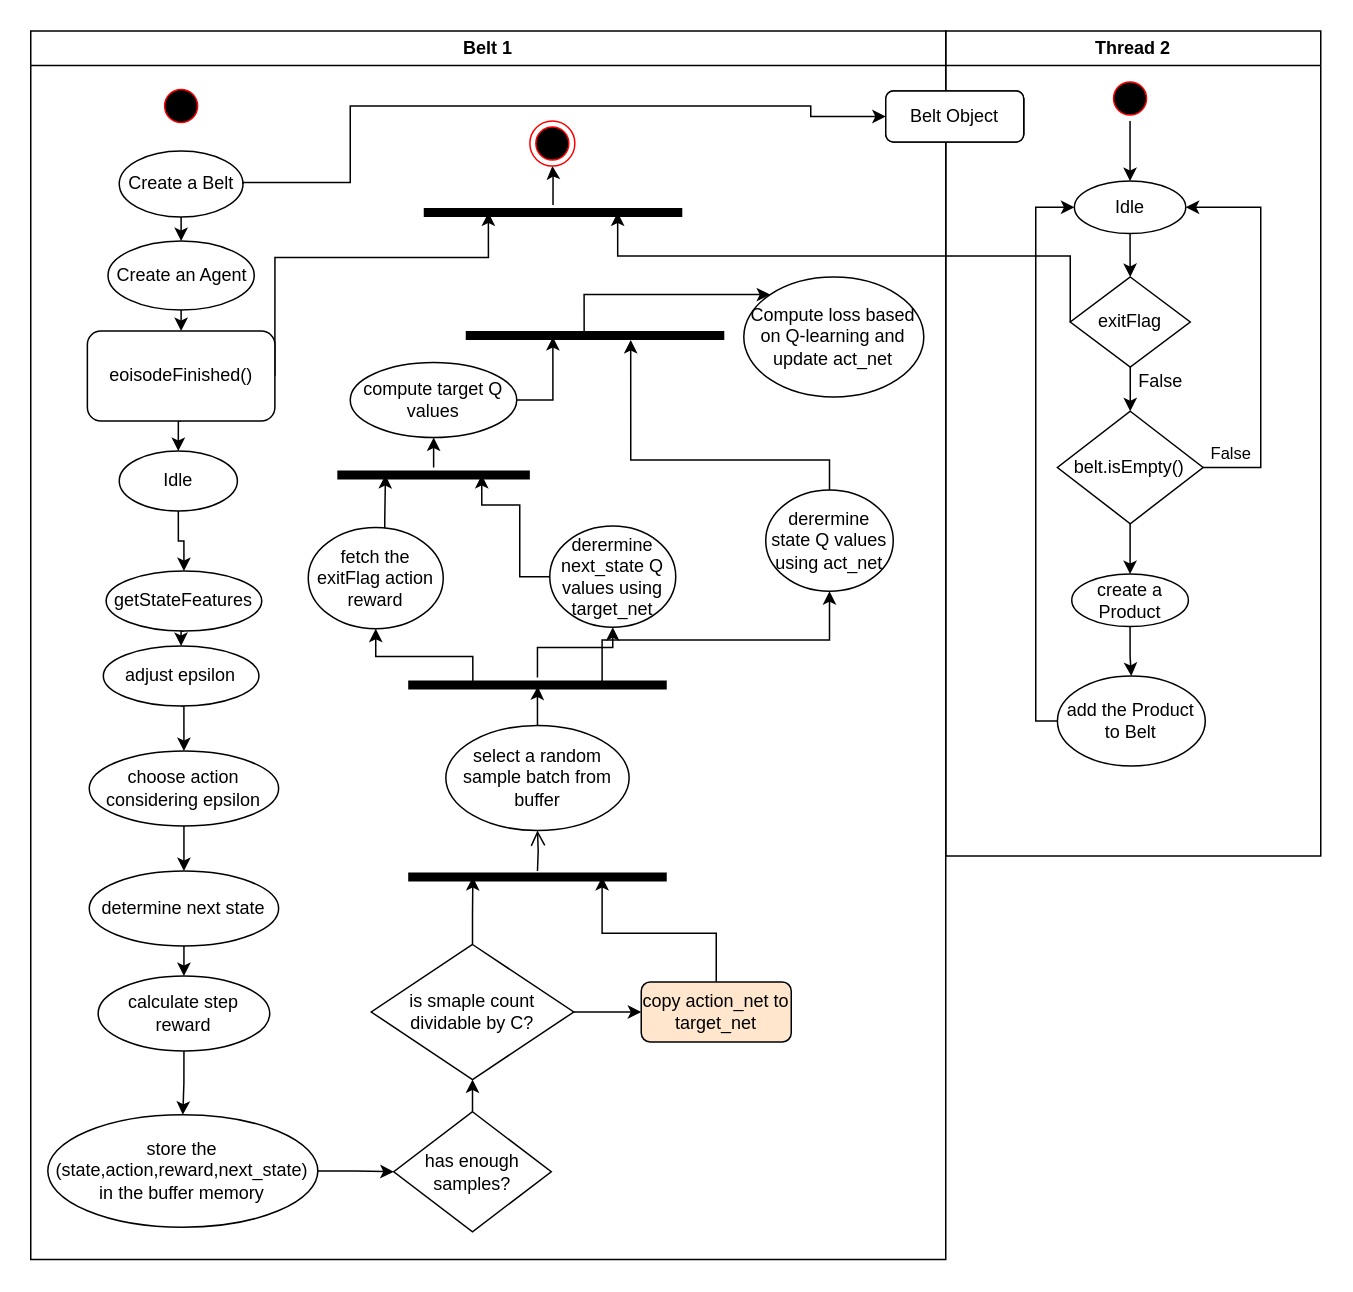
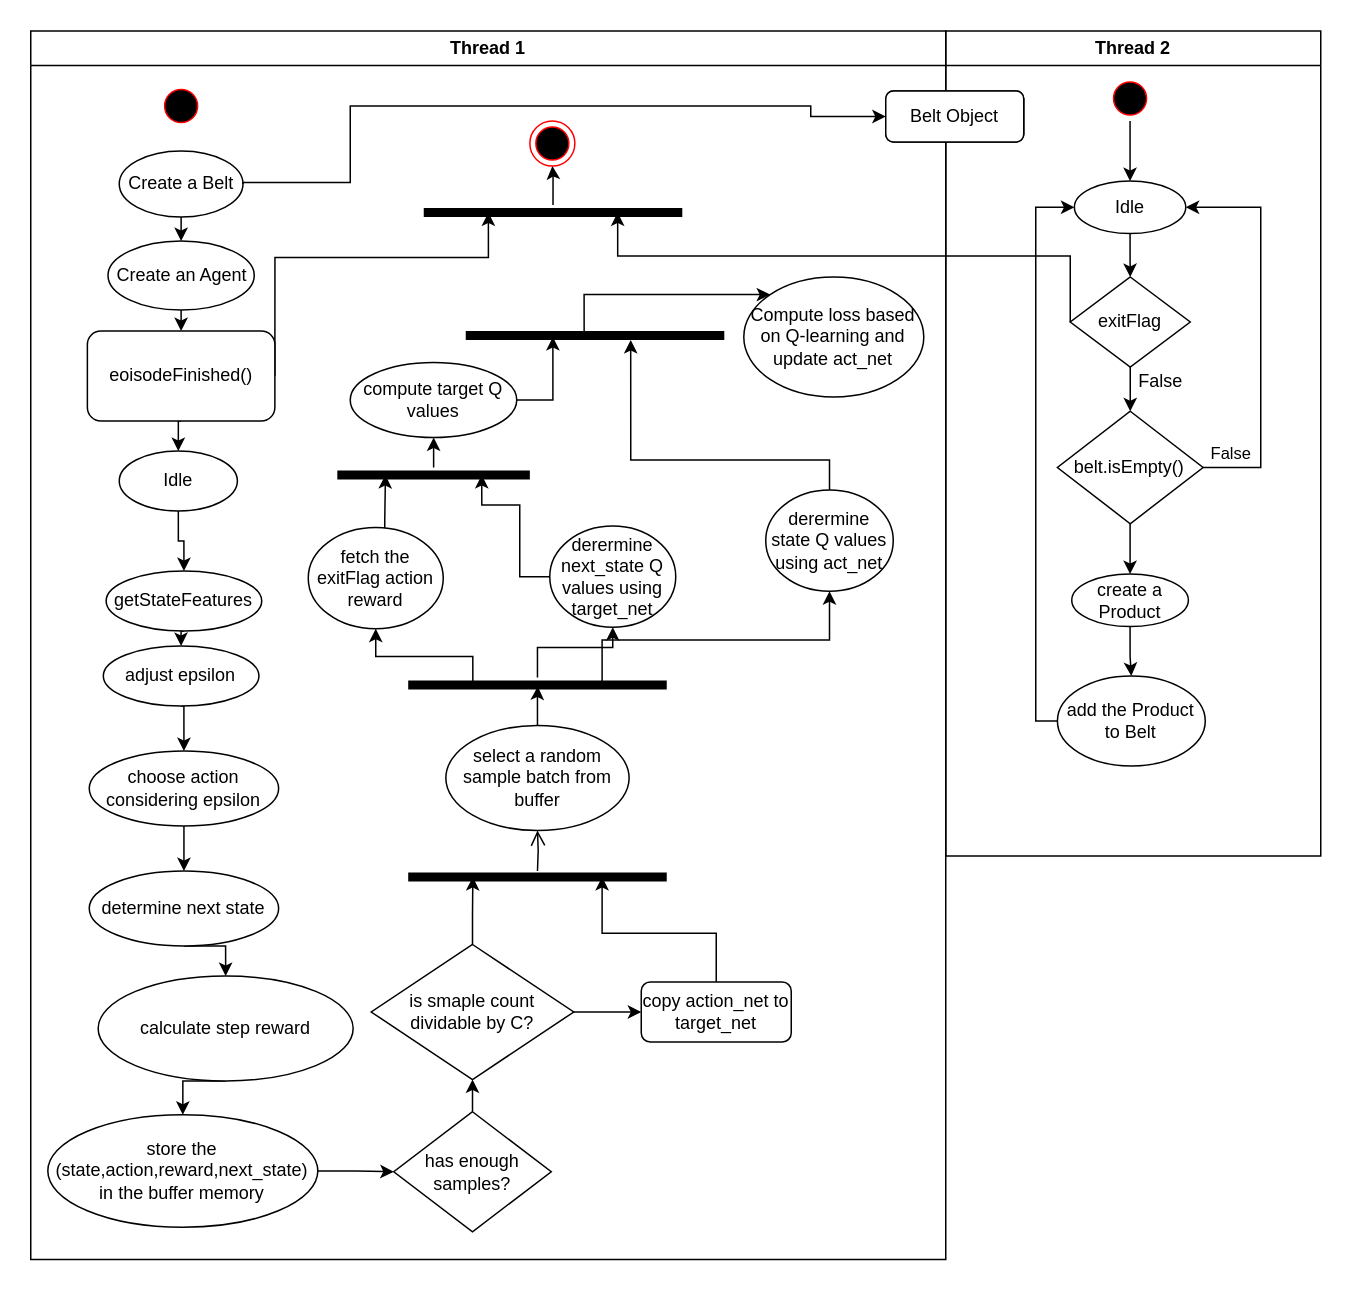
node "Belt 1": label "Belt 1" -> "Thread 1"
node "copy action_net to target_net": fillcolor #ffe6cc -> #ffffff
node "calculate step reward": size 172x75 -> 255x105
